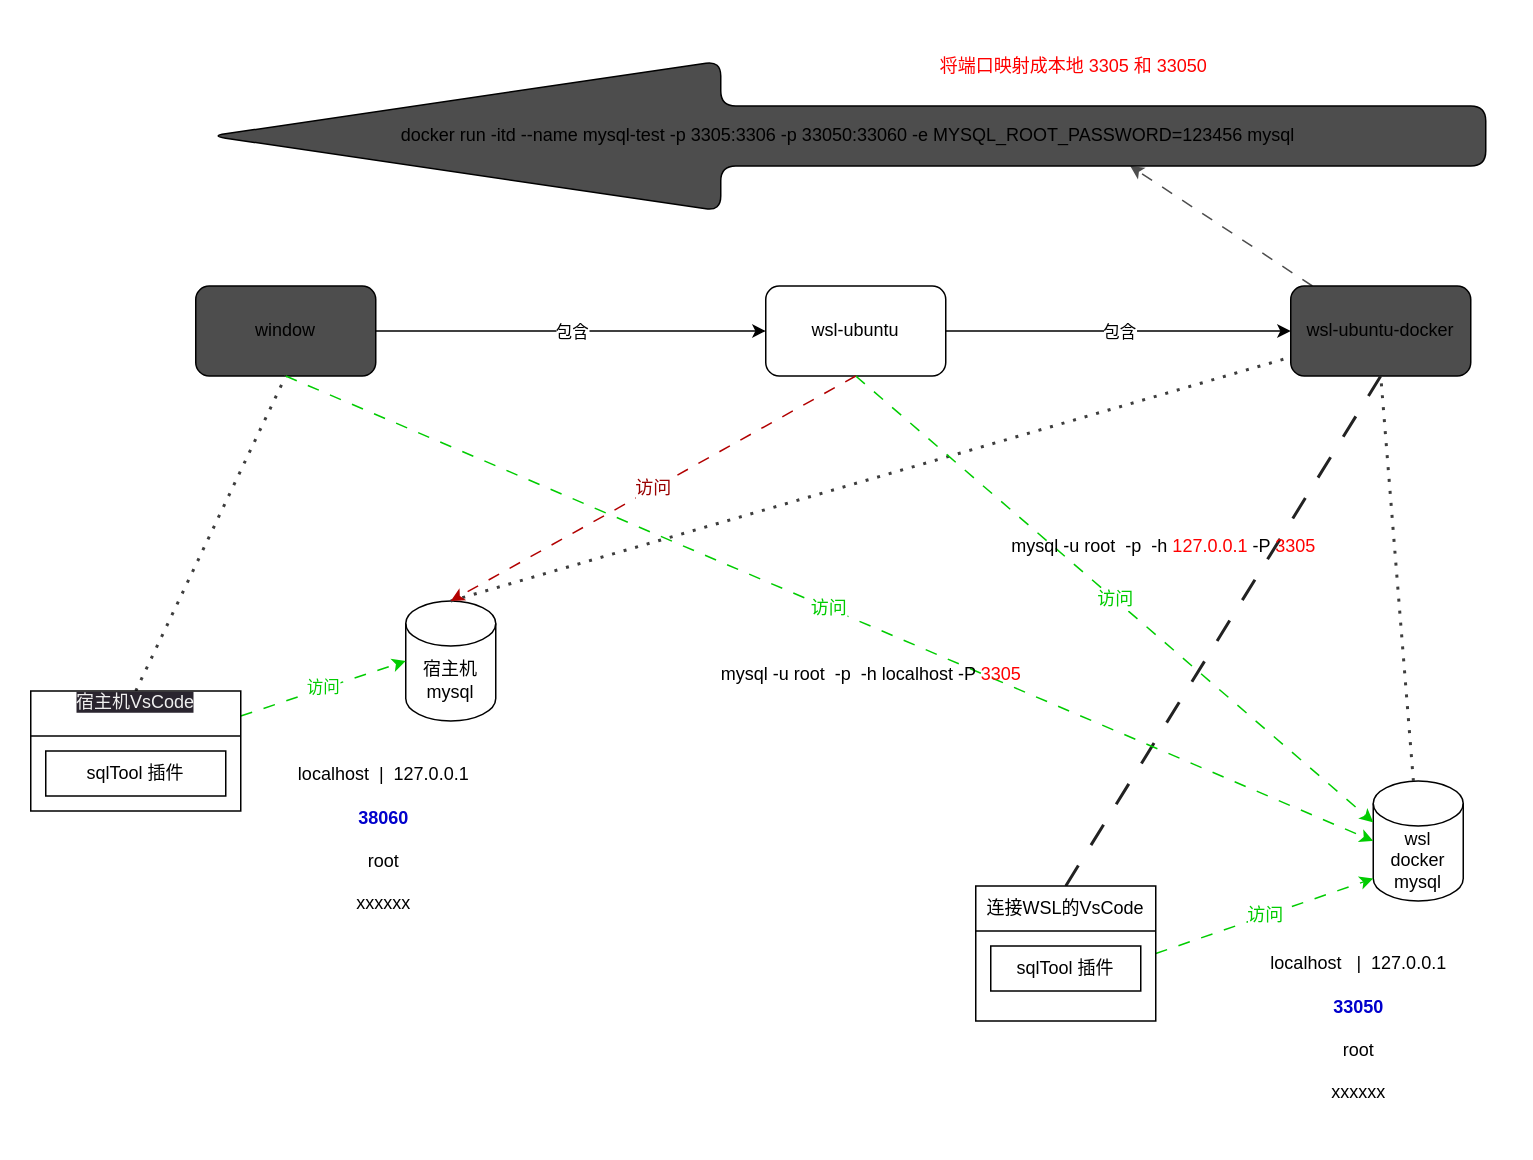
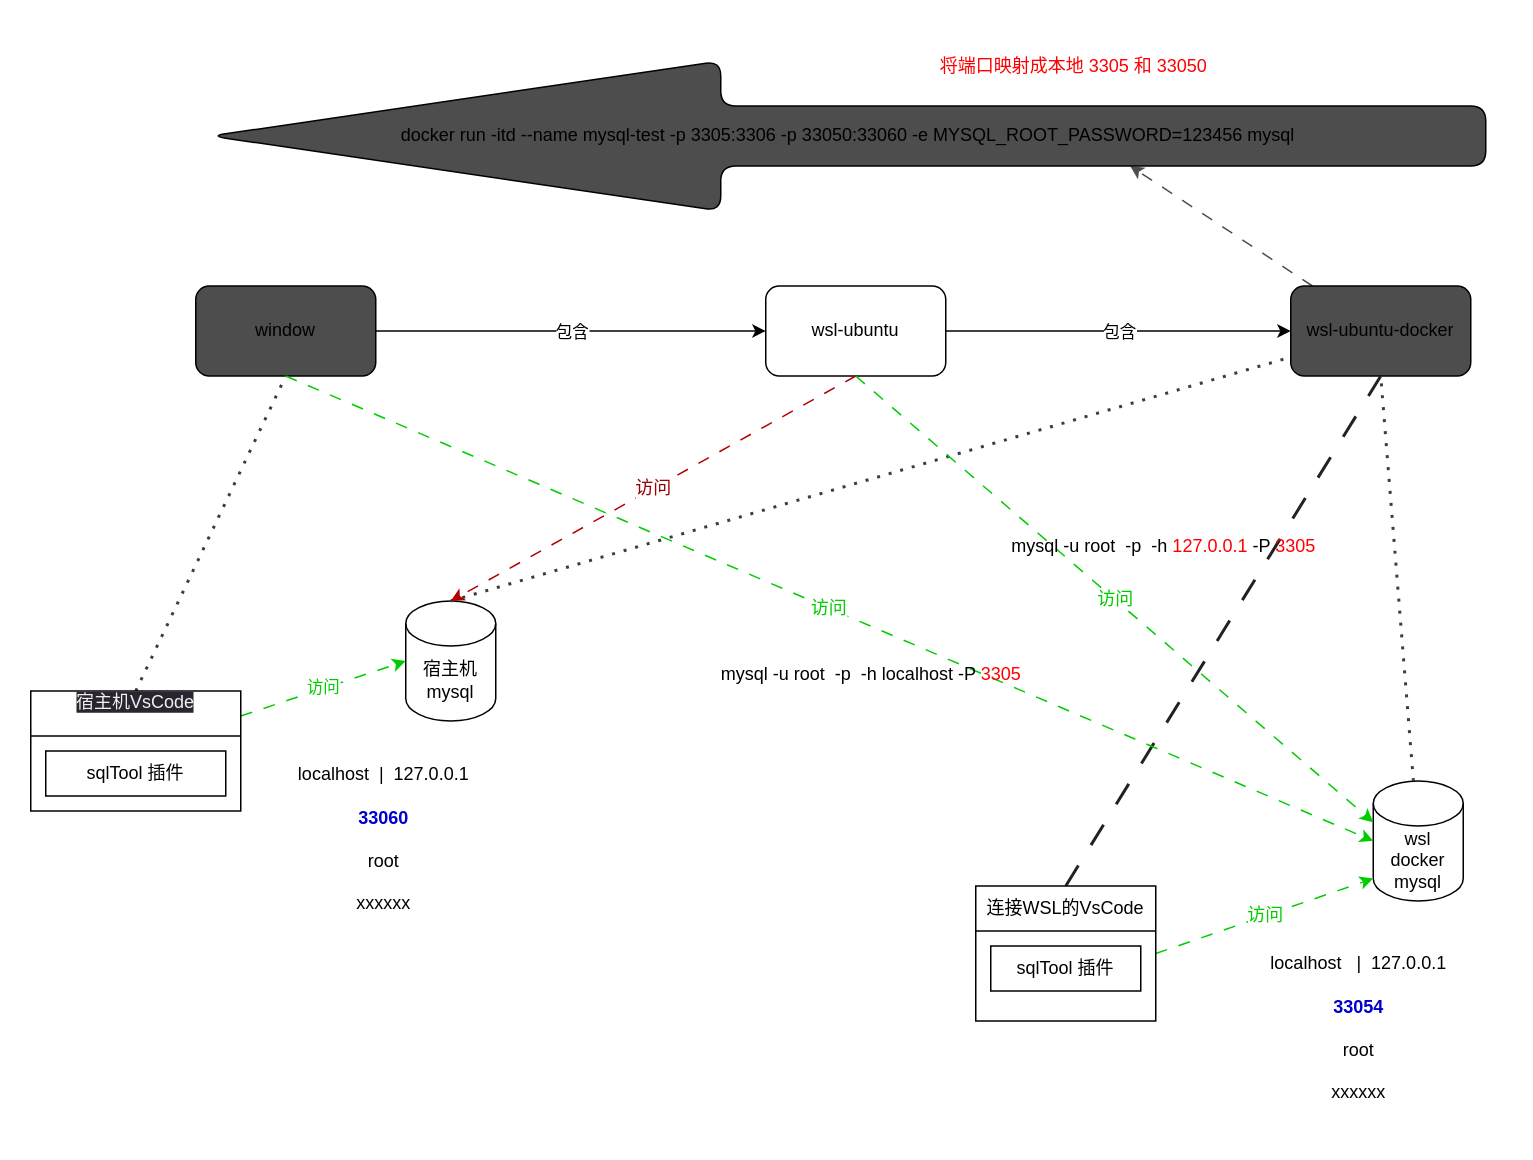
node "localhost | 127.0.0.1 38060 root xxxxxx": label "localhost | 127.0.0.1 38060 root xxxxxx" -> "localhost | 127.0.0.1 33060 root xxxxxx"
node "localhost | 127.0.0.1 33050 root xxxxxx": label "localhost | 127.0.0.1 33050 root xxxxxx" -> "localhost | 127.0.0.1 33054 root xxxxxx"
